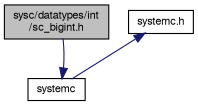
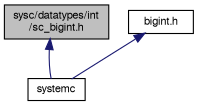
node "systemc.h": label "systemc.h" -> "bigint.h"
edge "sysc/datatypes/int /sc_bigint.h" -> "systemc": reversed
